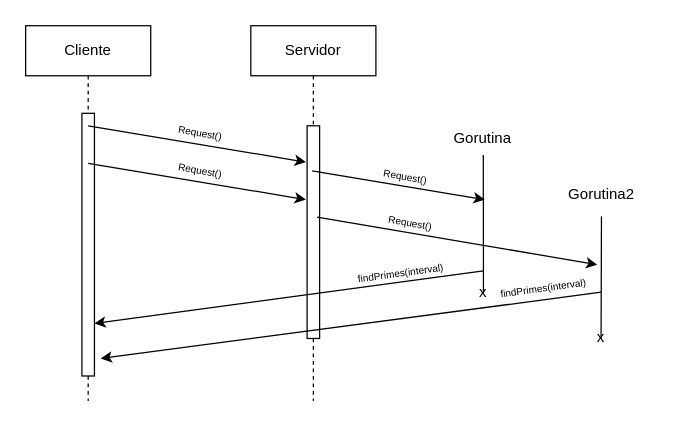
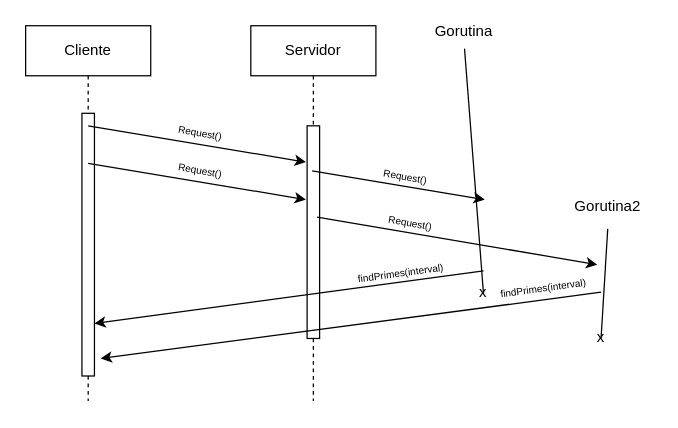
node "Gorutina": moved (482, 138) -> (463, 32)
node "Gorutina2": moved (601, 194) -> (607, 207)
